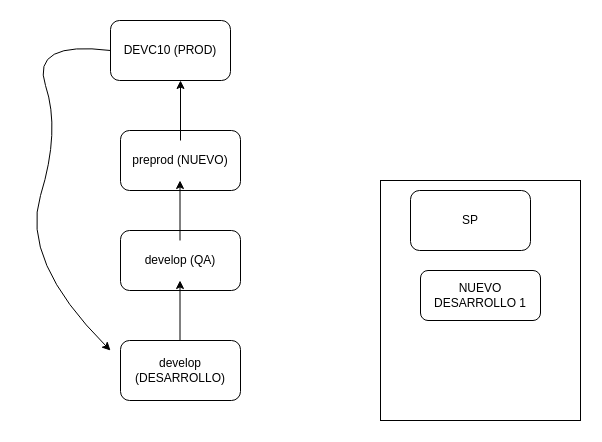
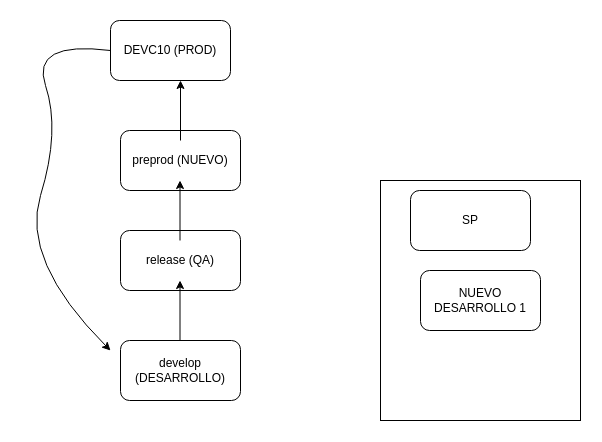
node "develop (QA)": label "develop (QA)" -> "release (QA)"
node "NUEVO DESARROLLO 1": size 120x50 -> 120x60
